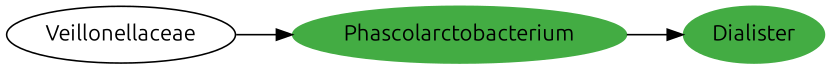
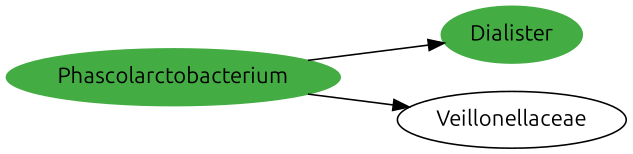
edge "Veillonellaceae" -> "Phascolarctobacterium": reversed
